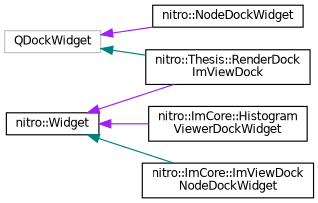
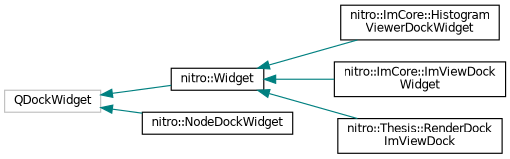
edge "nitro::NodeDockWidget" -> "QDockWidget": color purple -> teal
edge "nitro::Thesis::RenderDock ImViewDock" -> "QDockWidget": now "nitro::Widget" -> "QDockWidget"
edge "nitro::Thesis::RenderDock ImViewDock" -> "nitro::Widget": color purple -> teal
edge "nitro::ImCore::Histogram ViewerDockWidget" -> "nitro::Widget": color purple -> teal
node "nitro::ImCore::ImViewDock NodeDockWidget": label "nitro::ImCore::ImViewDock NodeDockWidget" -> "nitro::ImCore::ImViewDock Widget"
